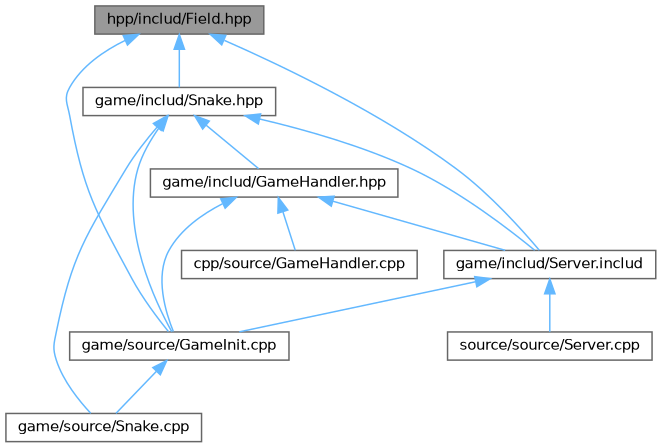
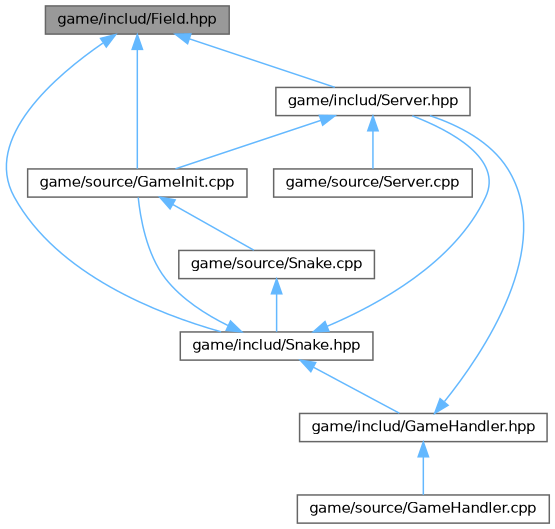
node "hpp/includ/Field.hpp": label "hpp/includ/Field.hpp" -> "game/includ/Field.hpp"
edge "game/source/GameInit.cpp" -> "game/includ/GameHandler.hpp": removed
edge "game/source/Snake.cpp" -> "game/includ/Snake.hpp": reversed
node "cpp/source/GameHandler.cpp": label "cpp/source/GameHandler.cpp" -> "game/source/GameHandler.cpp"
node "game/includ/Server.includ": label "game/includ/Server.includ" -> "game/includ/Server.hpp"
node "source/source/Server.cpp": label "source/source/Server.cpp" -> "game/source/Server.cpp"
